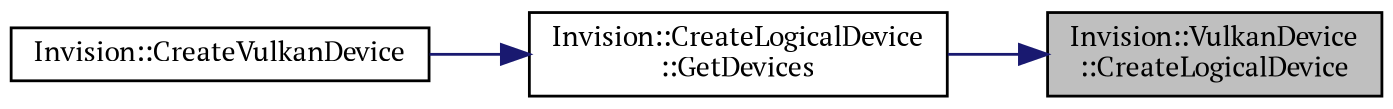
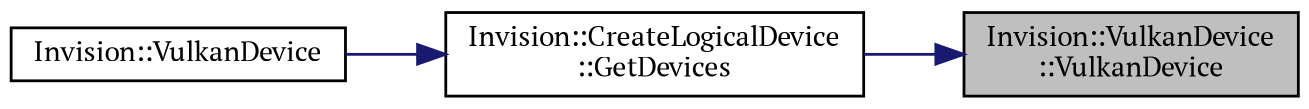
node "Invision::CreateVulkanDevice": label "Invision::CreateVulkanDevice" -> "Invision::VulkanDevice"
node "Invision::VulkanDevice ::CreateLogicalDevice": label "Invision::VulkanDevice ::CreateLogicalDevice" -> "Invision::VulkanDevice ::VulkanDevice"
